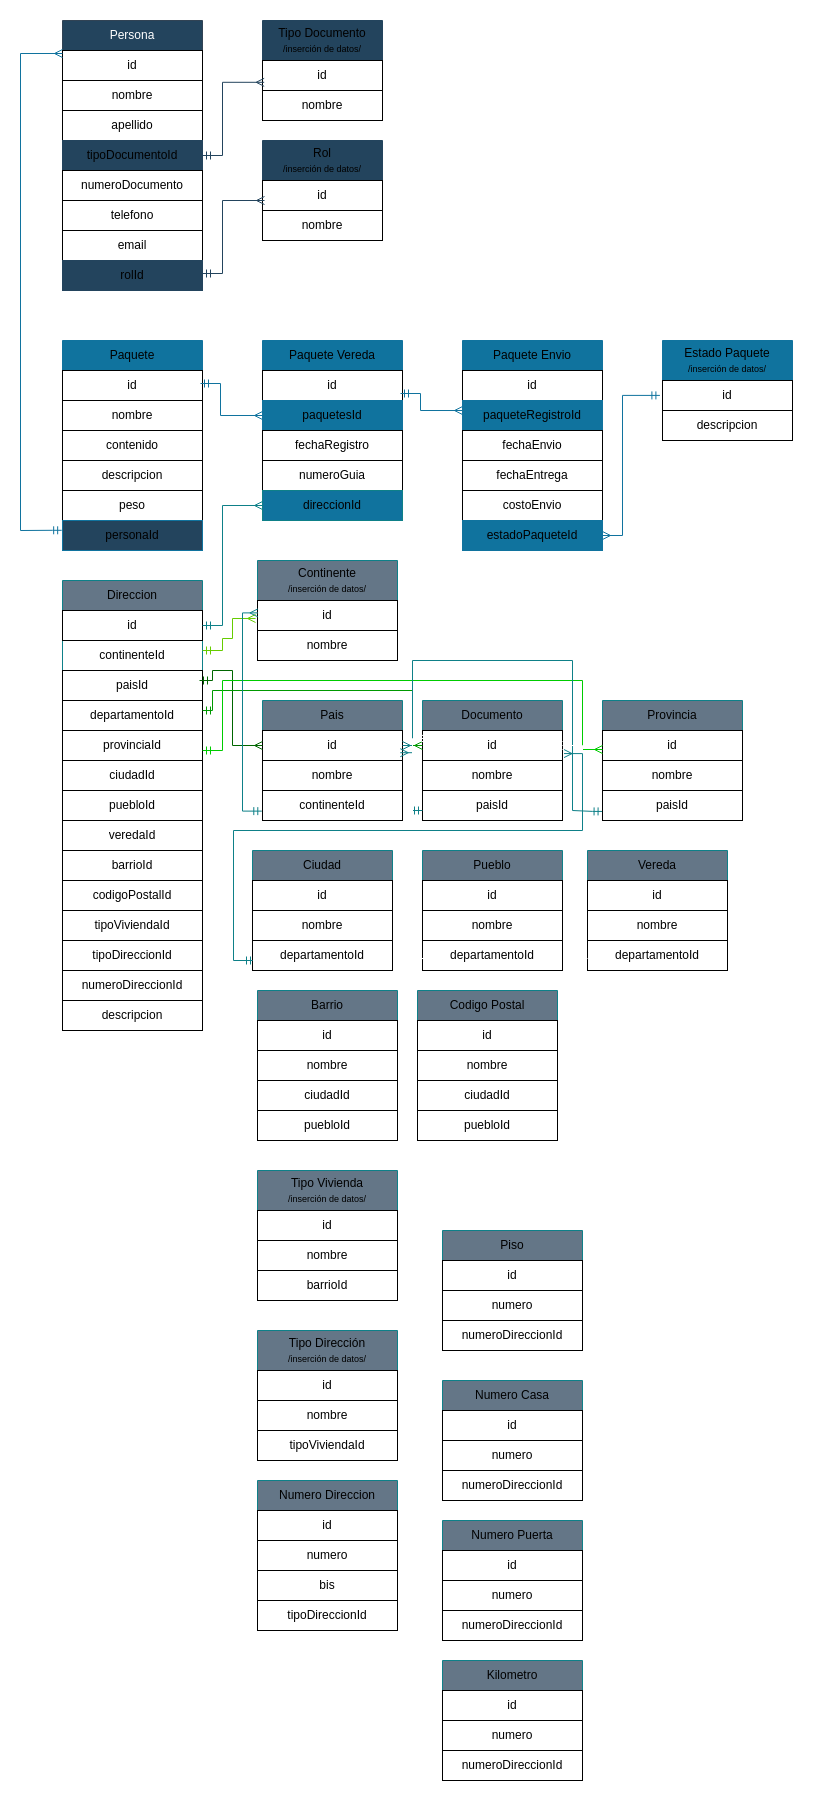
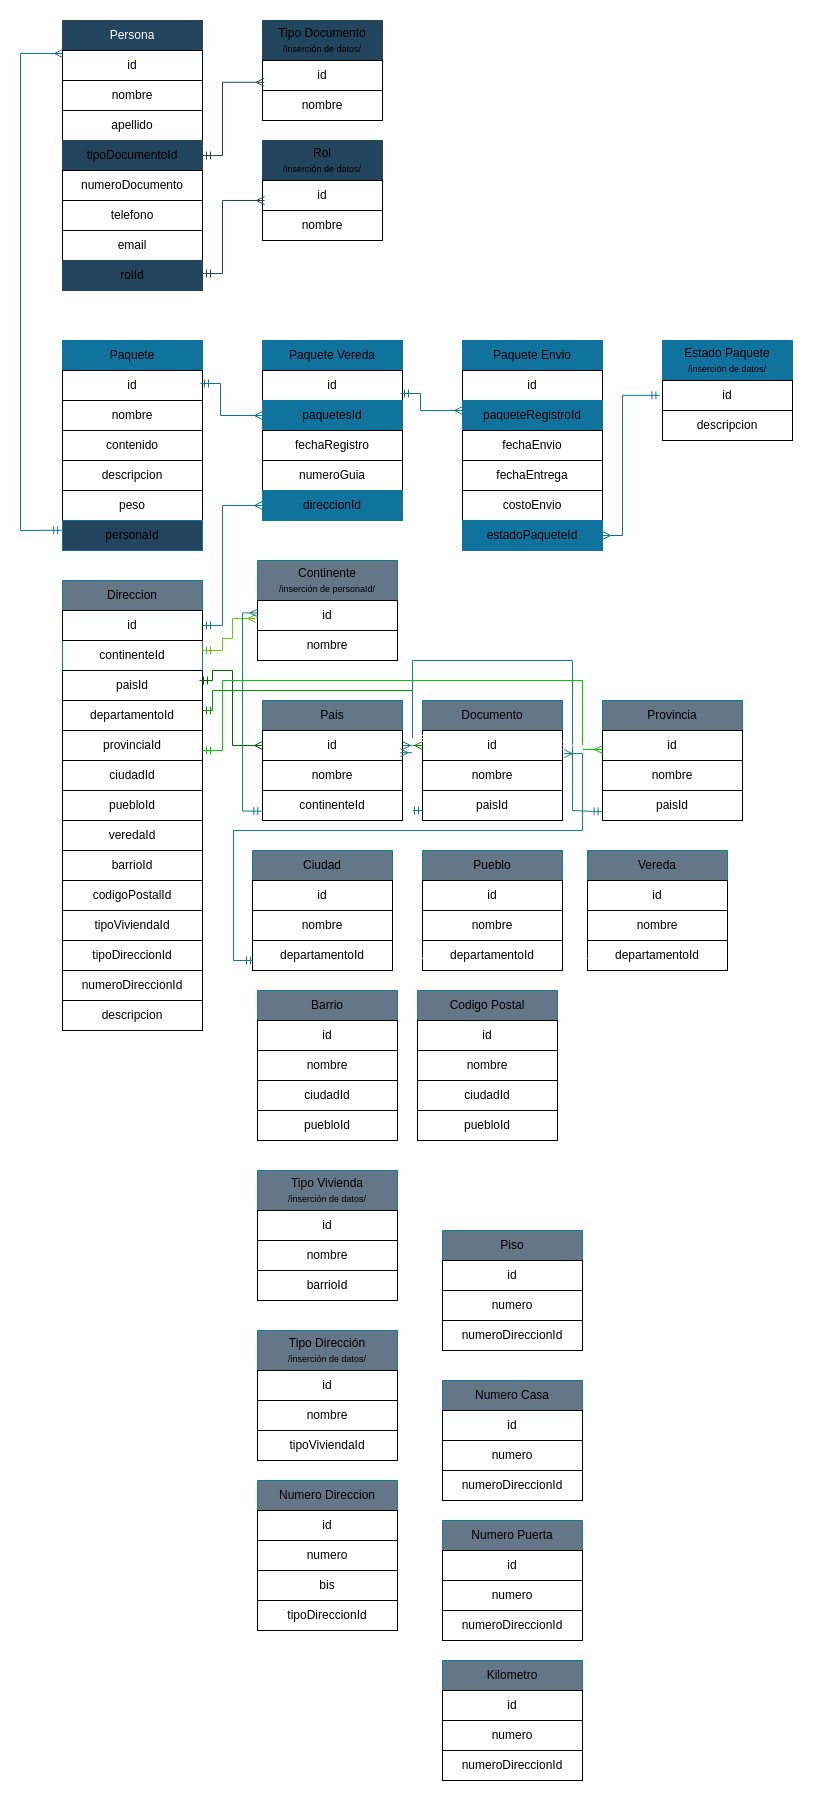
node "Continente /inserción de datos/": label "Continente /inserción de datos/" -> "Continente /inserción de personaId/"
